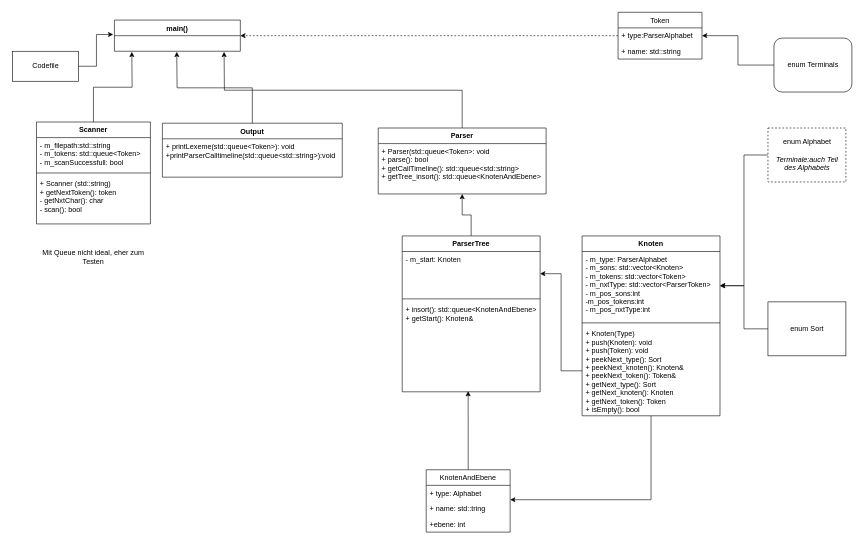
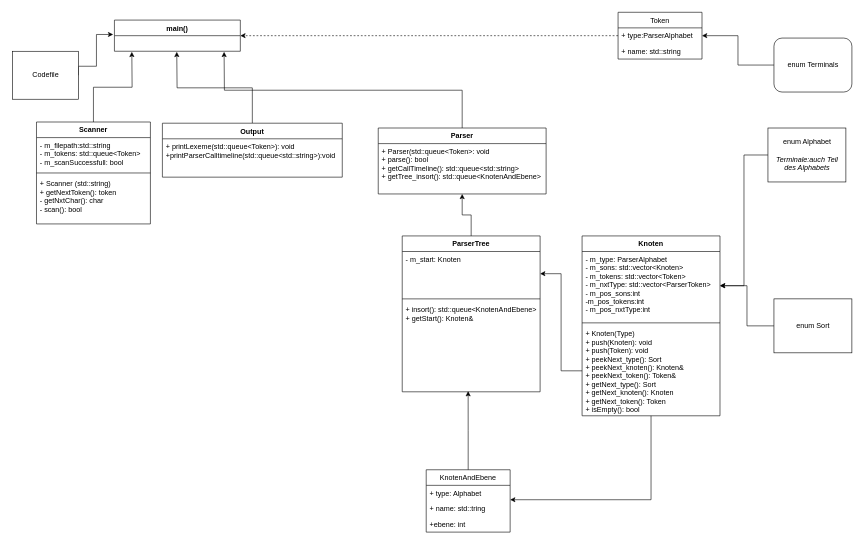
node "Codefile": size 66x30 -> 66x48
node "enum Alphabet Terminale:auch Teil des Alphabets": style dashed -> solid
node "Mit Queue nicht ideal, eher zum Testen": removed
node "enum Sort": moved (807, 329) -> (813, 326)
